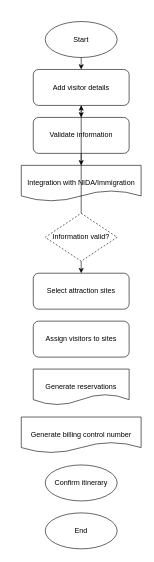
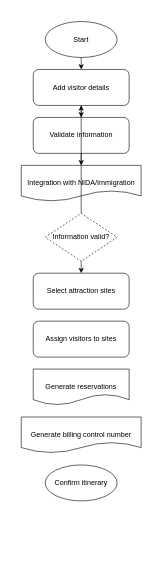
node "End": removed
